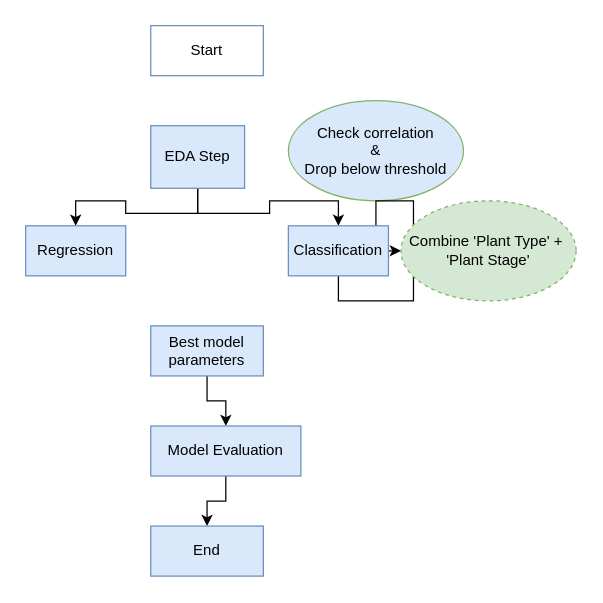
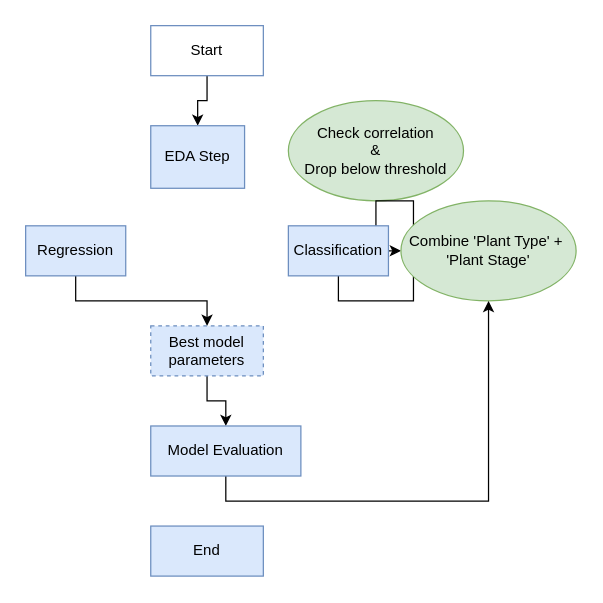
edge "Start" -> "EDA Step": added
node "Check correlation & Drop below threshold": fillcolor #dae8fc -> #d5e8d4
edge "EDA Step" -> "Classification": removed
edge "EDA Step" -> "Regression": removed
node "Combine 'Plant Type' + 'Plant Stage'": style dashed -> solid
edge "Regression" -> "Best model parameters": added
node "Best model parameters": style solid -> dashed
edge "Model Evaluation" -> "End": now "Model Evaluation" -> "Combine 'Plant Type' + 'Plant Stage'"
